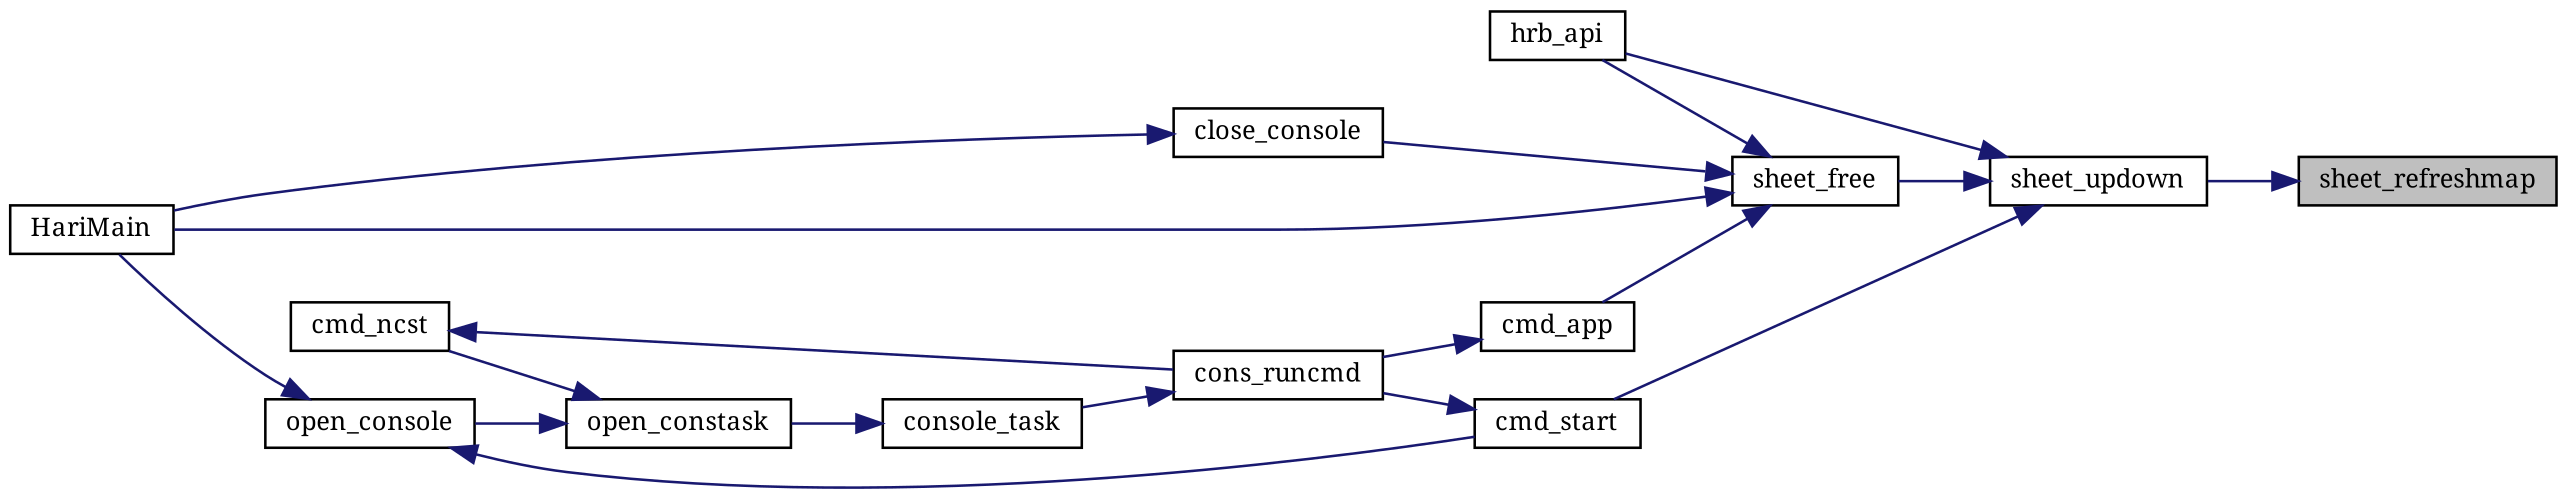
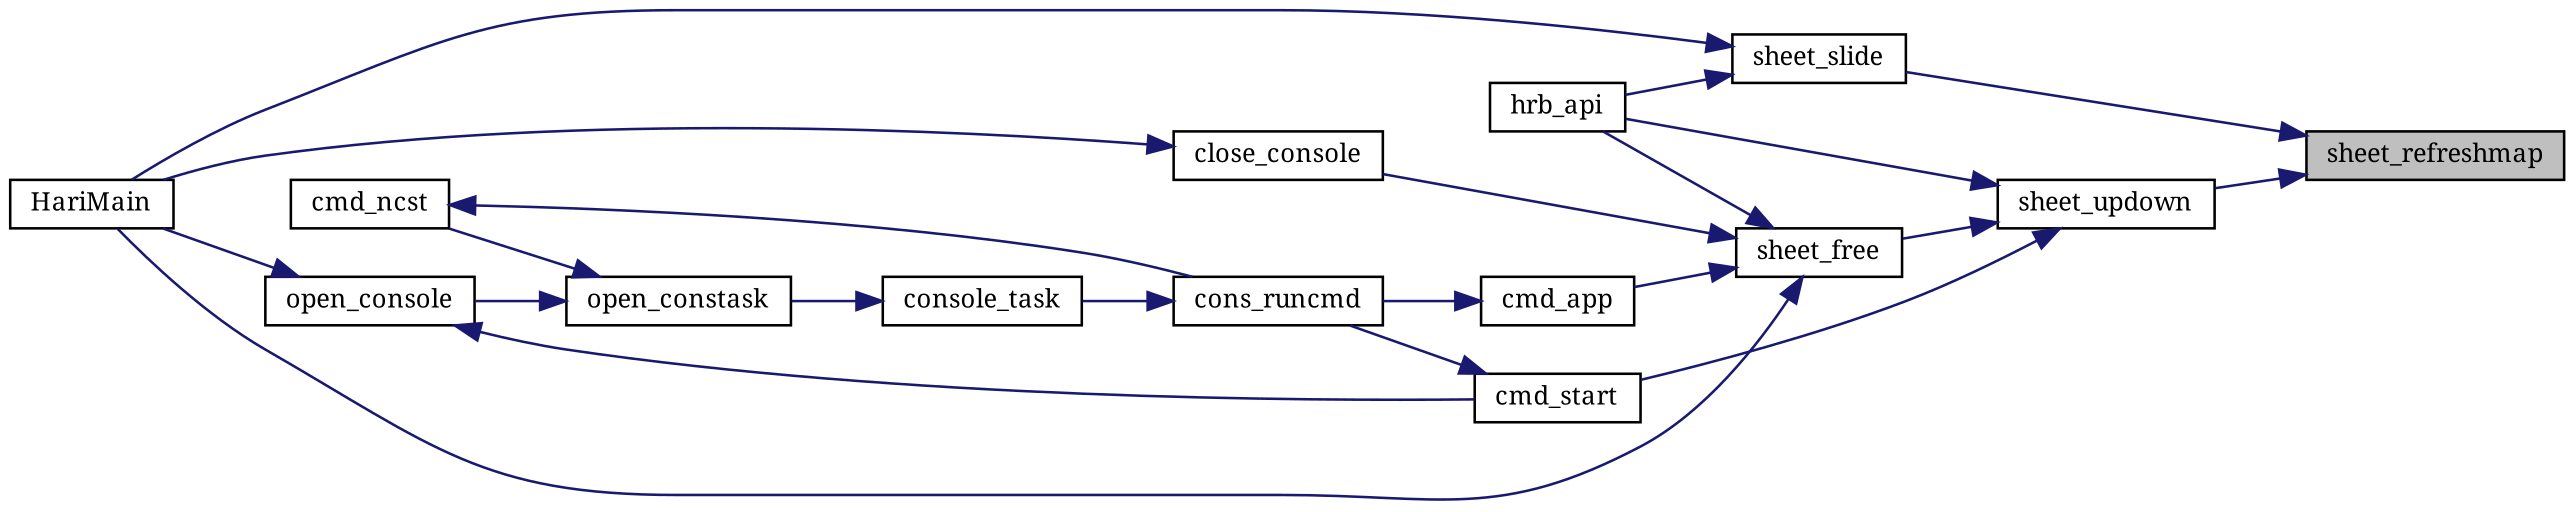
node "sheet_slide": added
